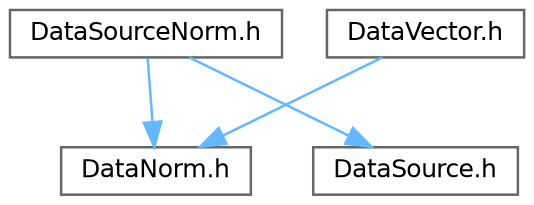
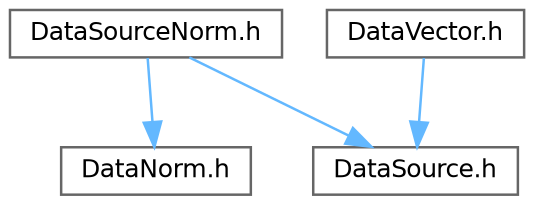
edge "DataVector.h" -> "DataNorm.h": now "DataVector.h" -> "DataSource.h"
